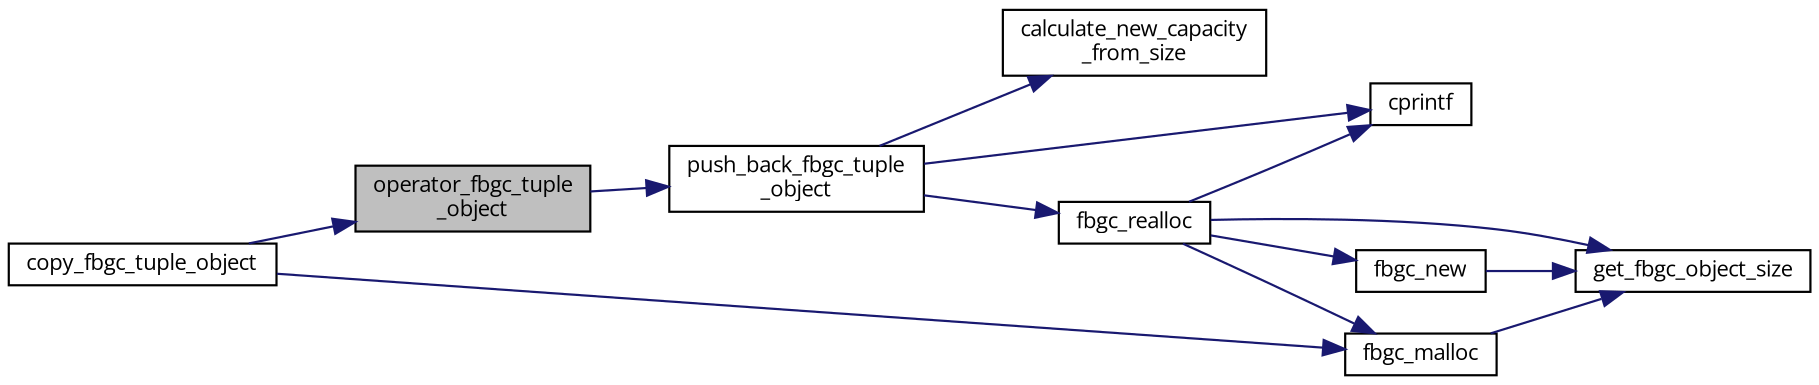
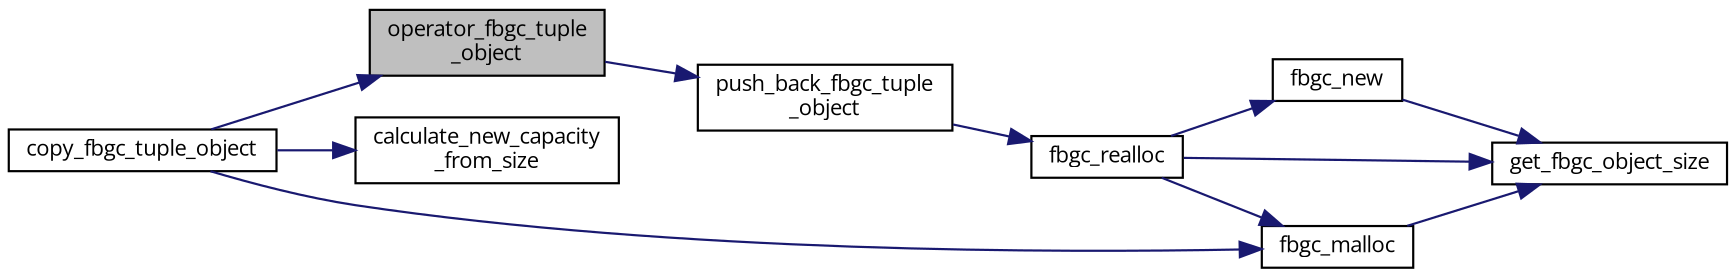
node "cprintf": removed
edge "push_back_fbgc_tuple _object" -> "calculate_new_capacity _from_size": now "copy_fbgc_tuple_object" -> "calculate_new_capacity _from_size"
